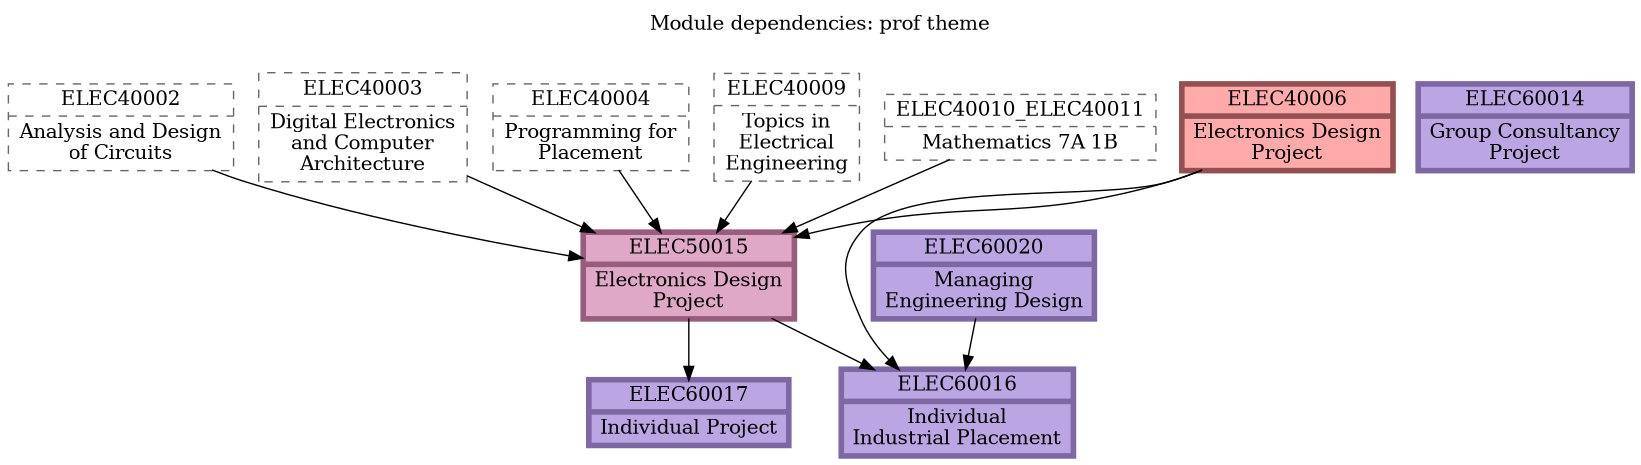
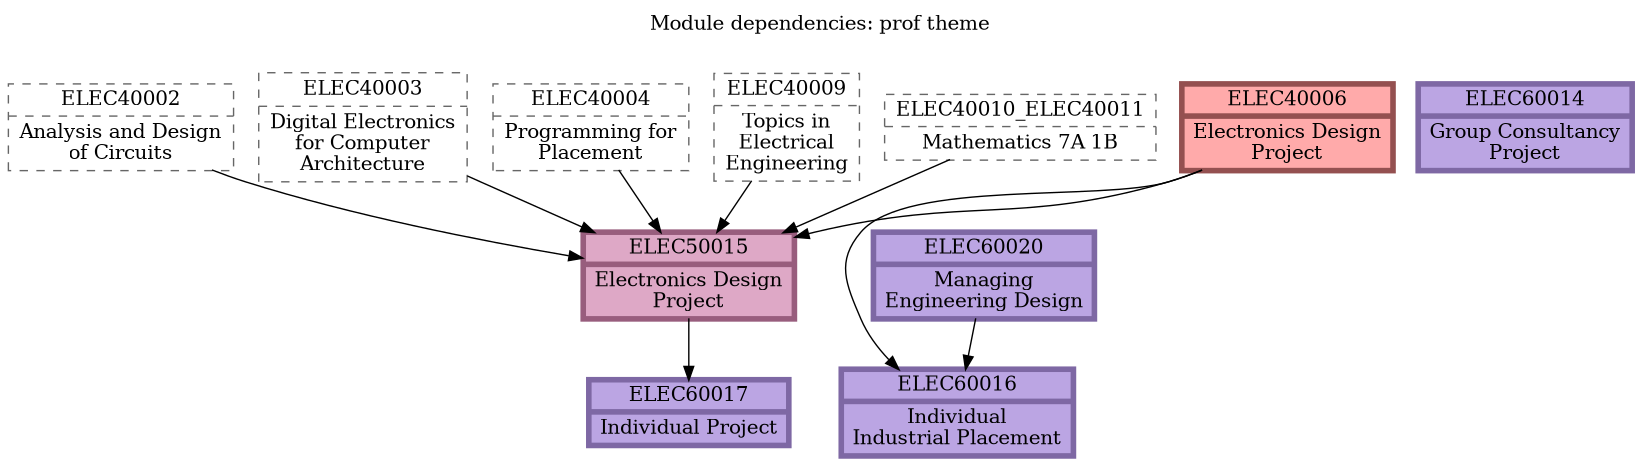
node "ELEC40003": text "and Computer" -> "for Computer"
edge "ELEC50015" -> "ELEC60016": removed
